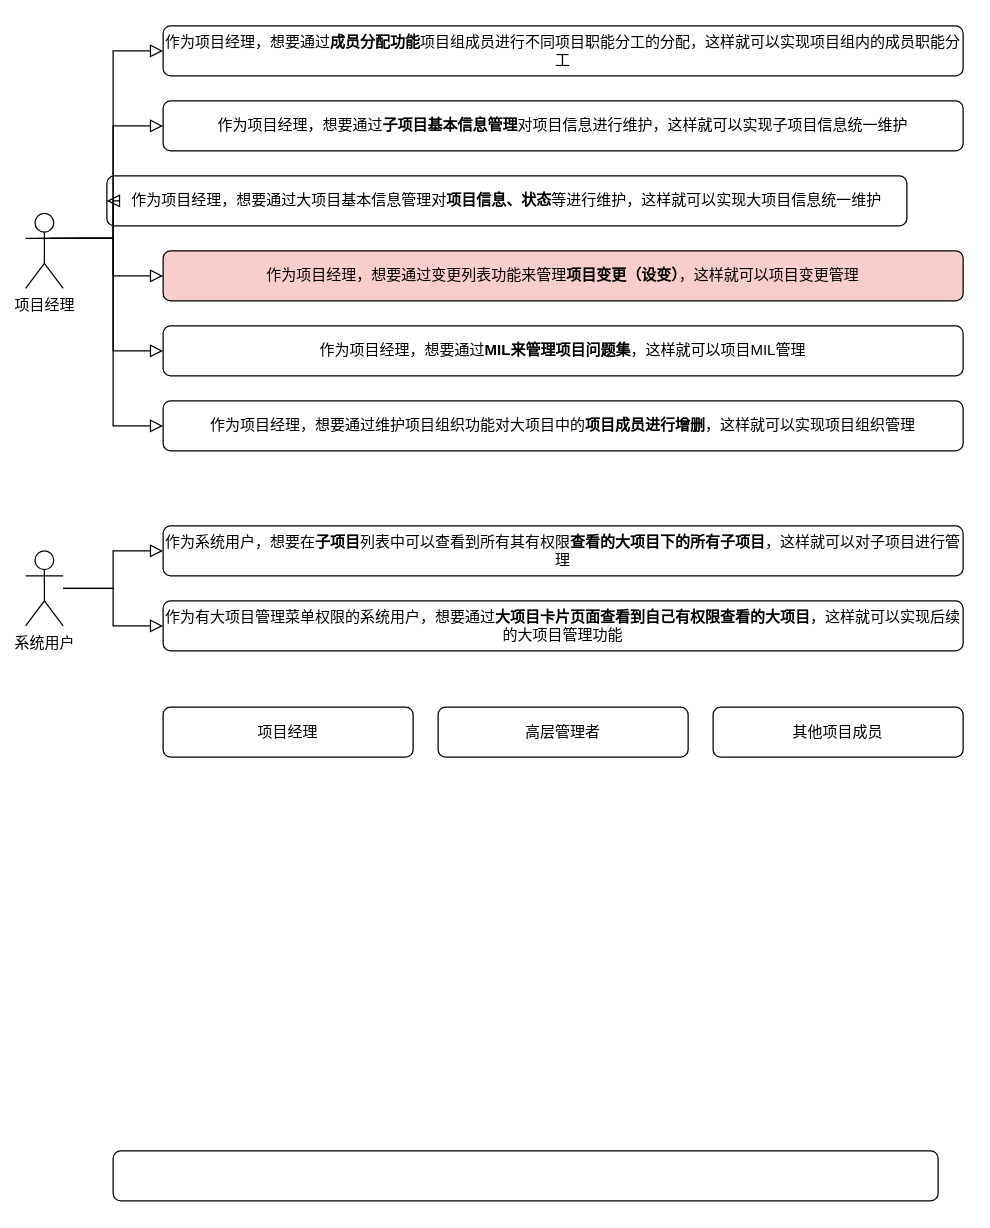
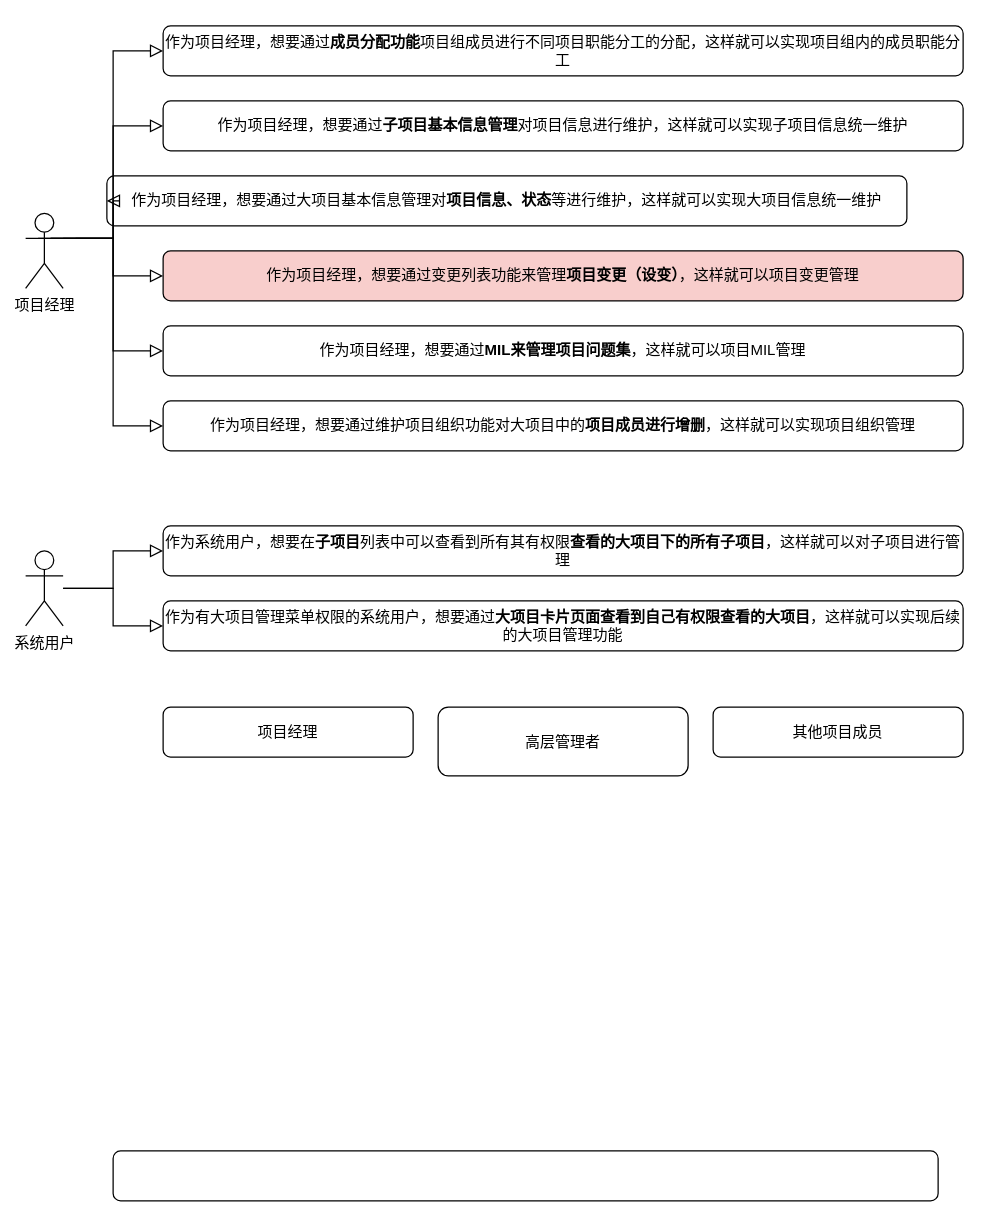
node "高层管理者": size 250x50 -> 250x69
